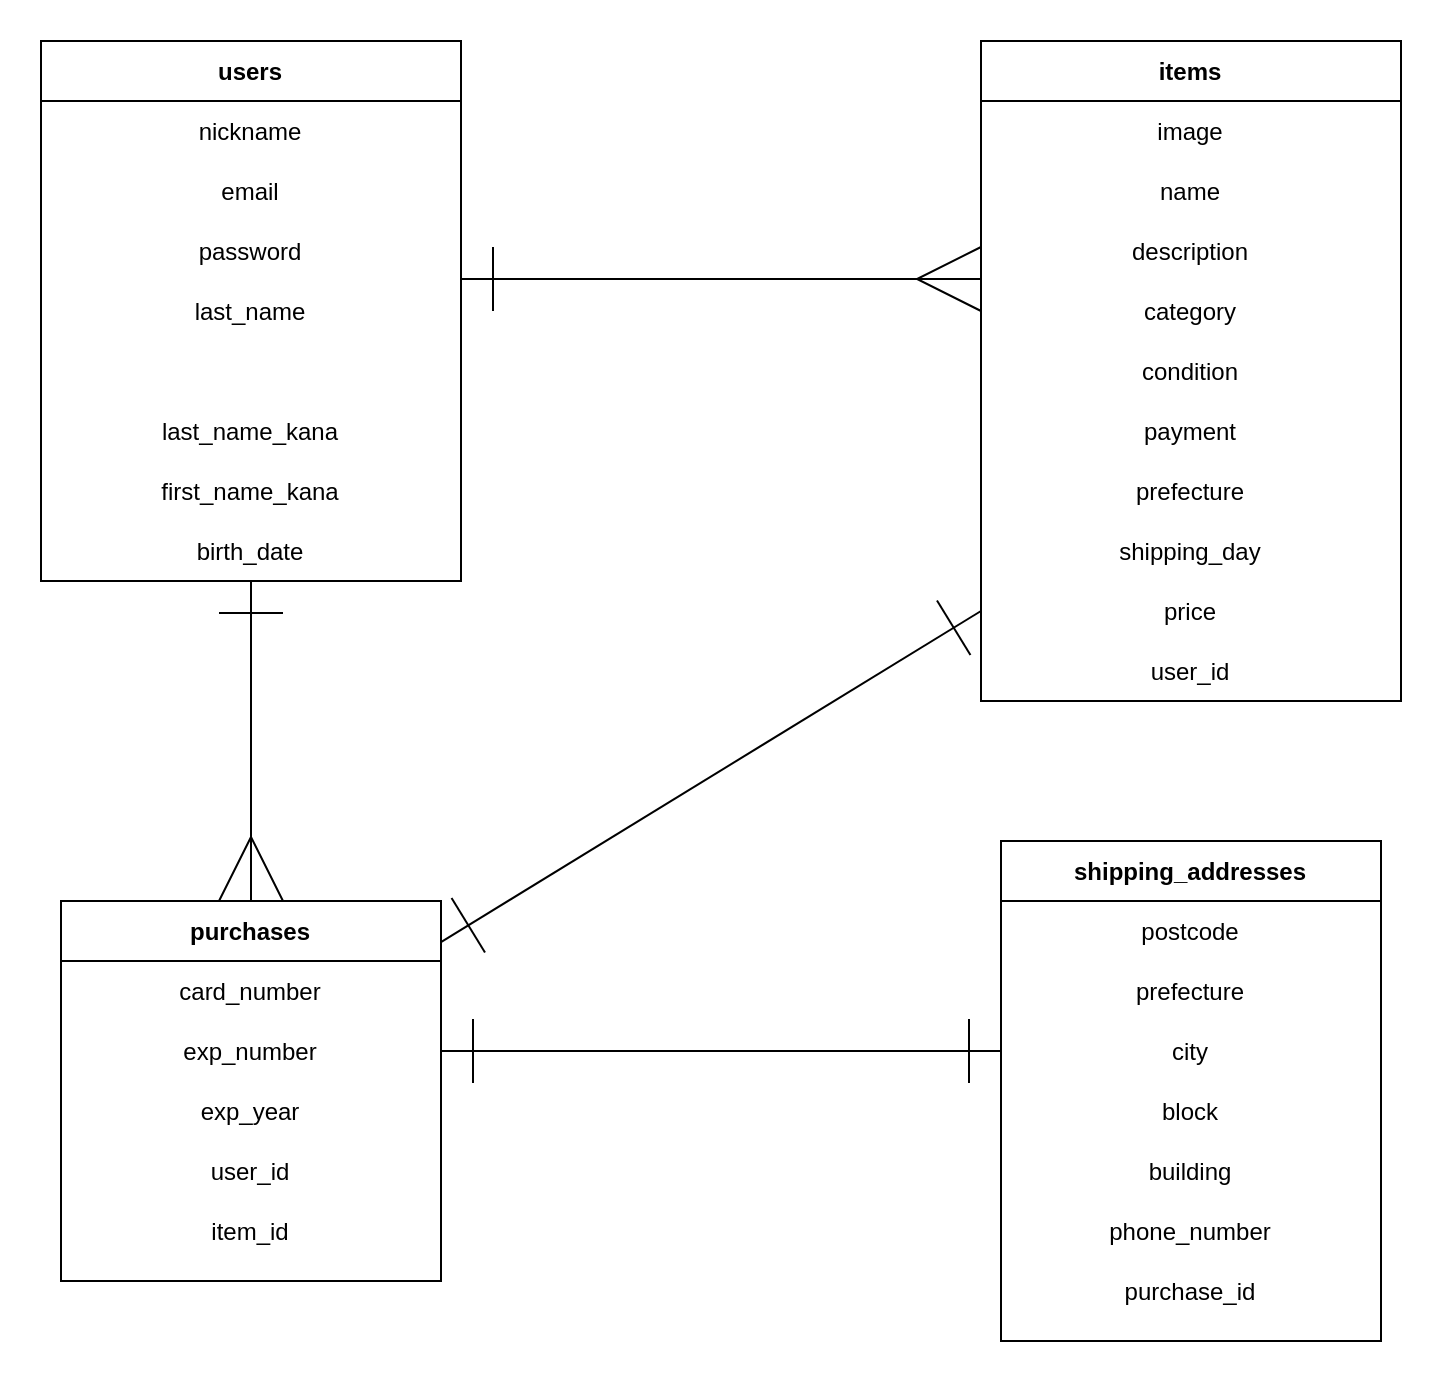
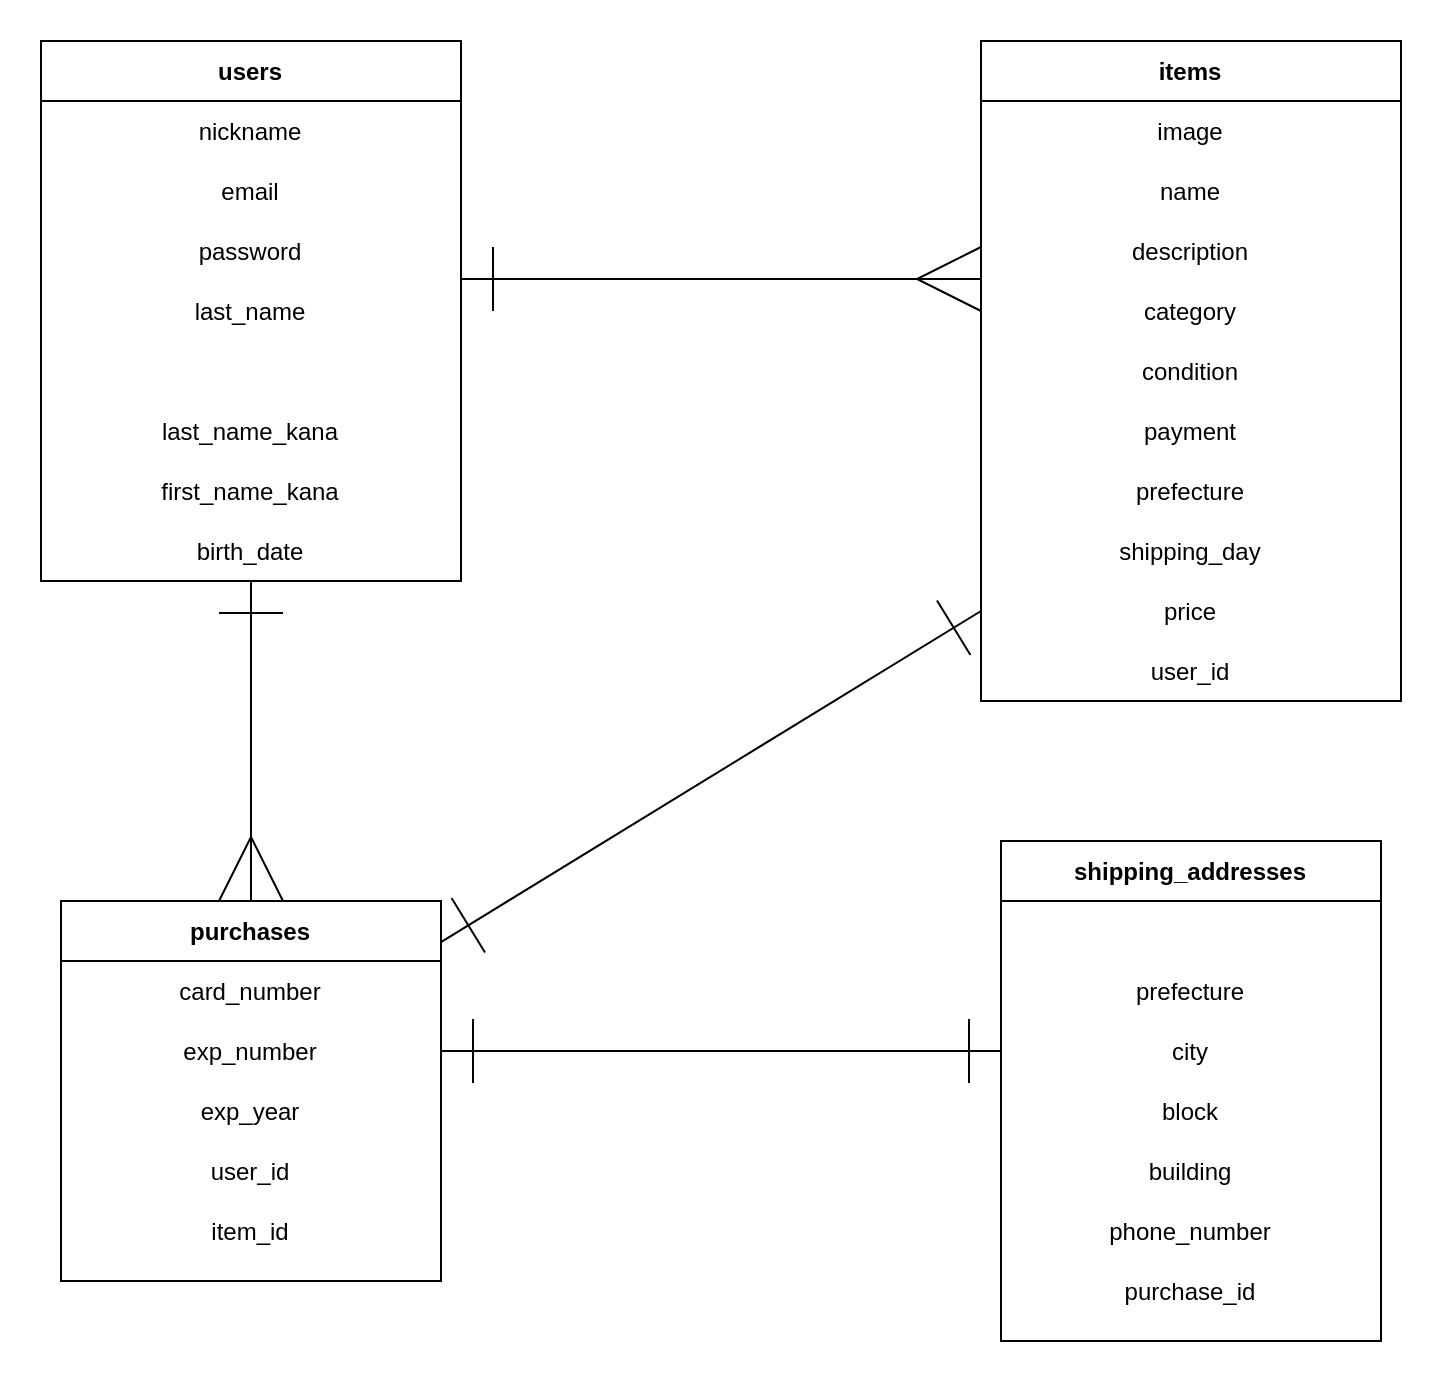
node "postcode": removed
